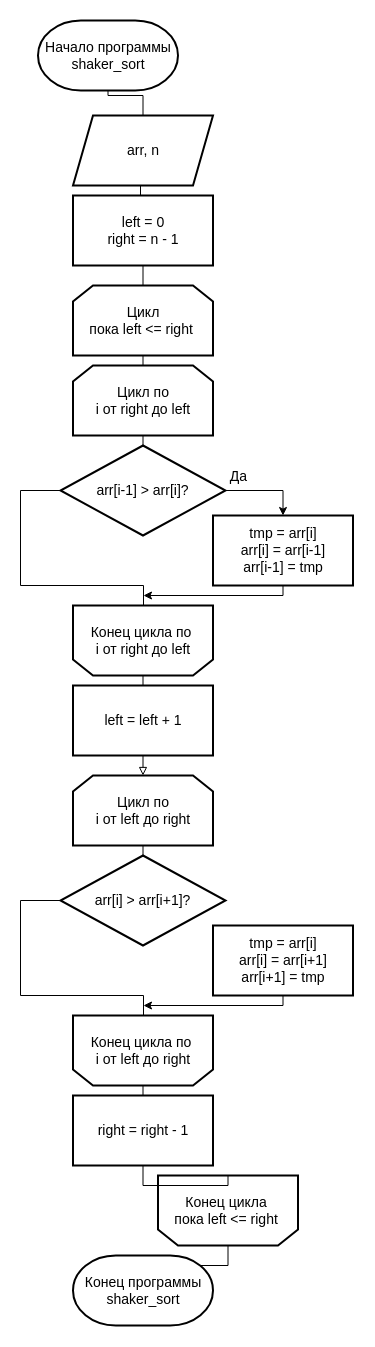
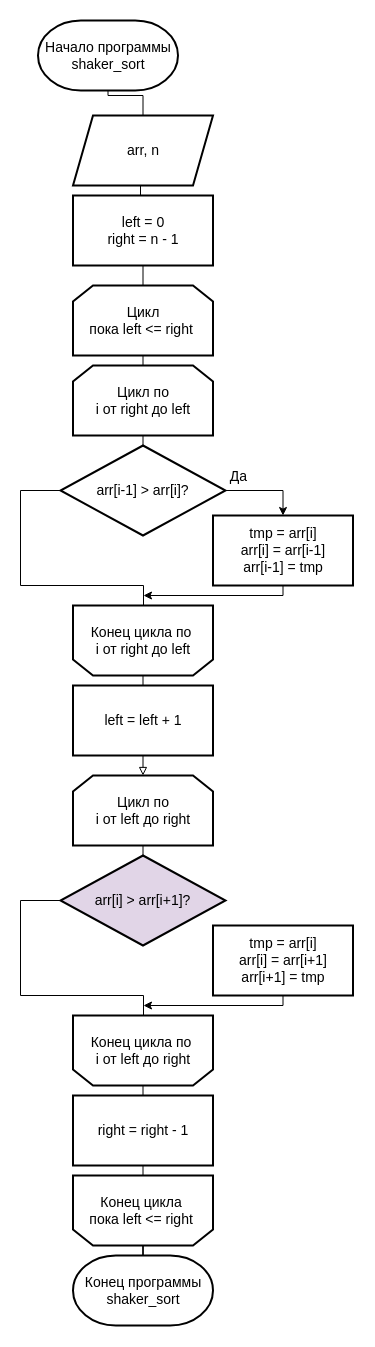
node "arr[i] > arr[i+1]?": fillcolor #ffffff -> #e1d5e7
node "Конец цикла пока left <= right": moved (228, 1211) -> (143, 1211)
